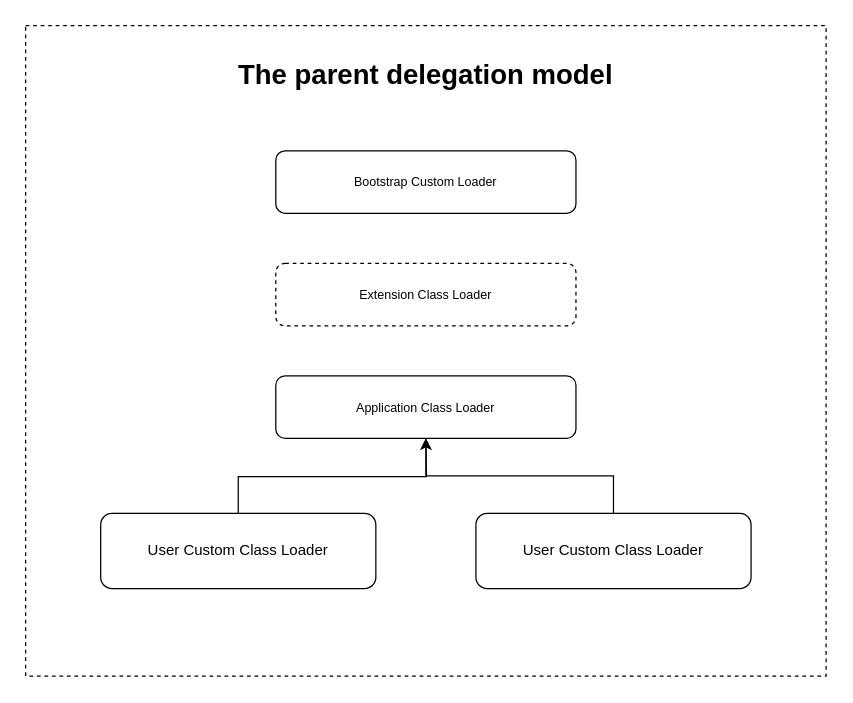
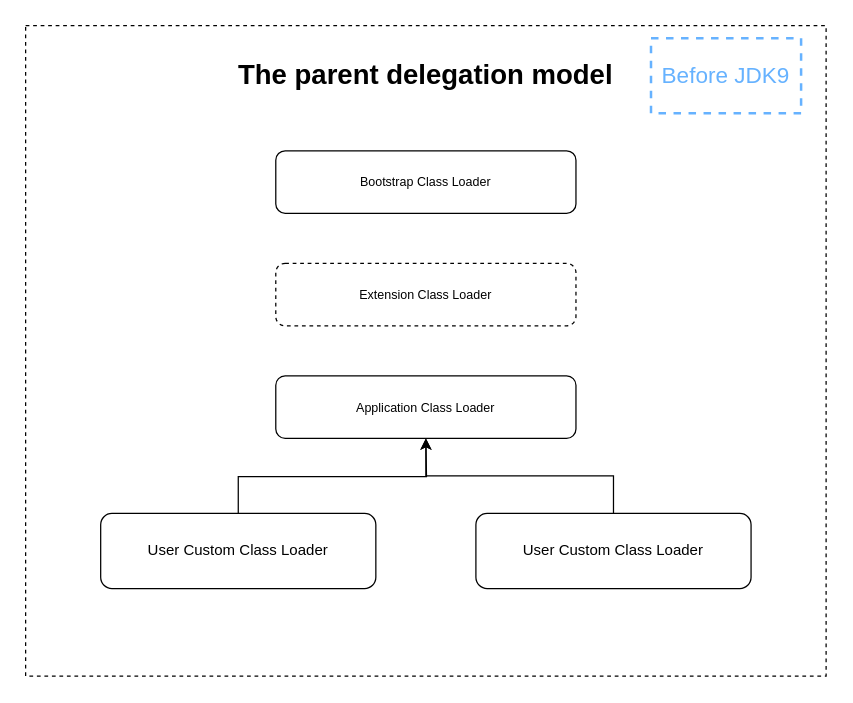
node "Before JDK9": added
node "Bootstrap Custom Loader": label "Bootstrap Custom Loader" -> "Bootstrap Class Loader"
